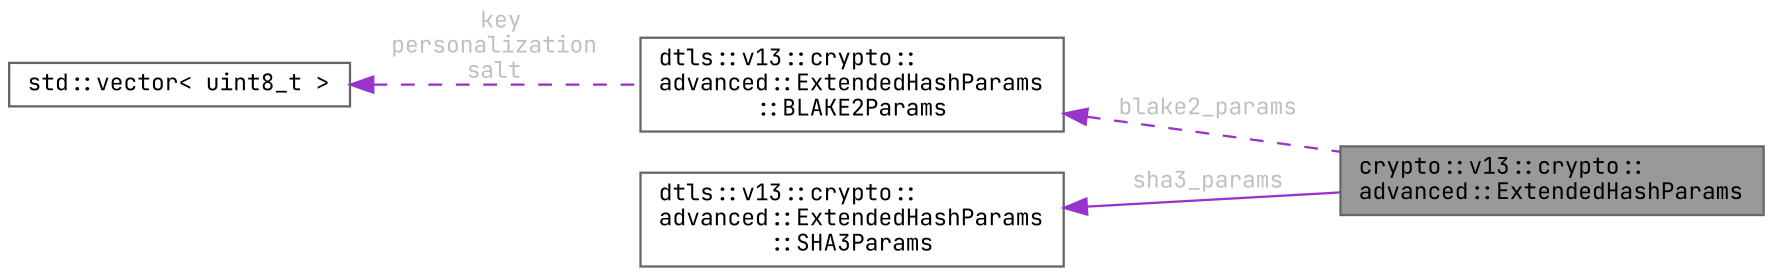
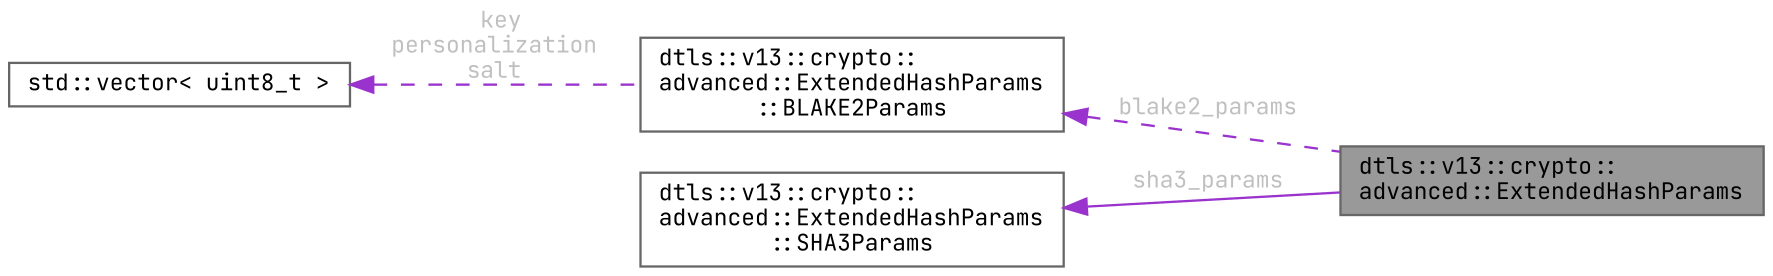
node "crypto::v13::crypto:: advanced::ExtendedHashParams": label "crypto::v13::crypto:: advanced::ExtendedHashParams" -> "dtls::v13::crypto:: advanced::ExtendedHashParams"
